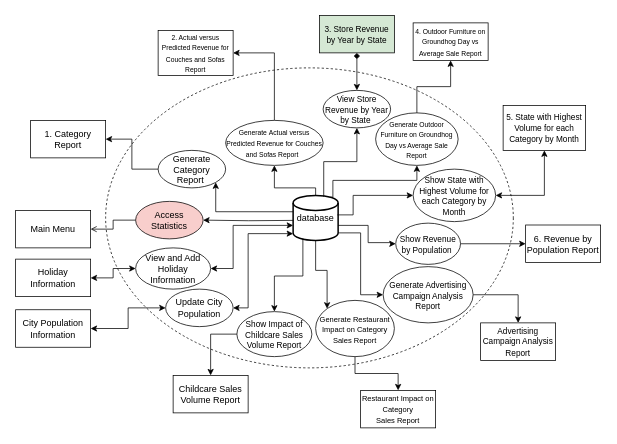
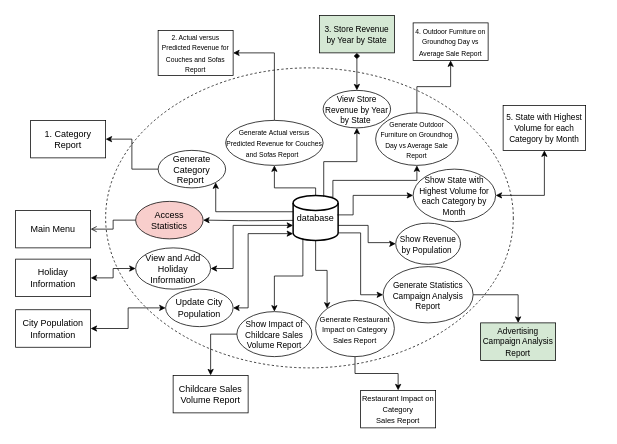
edge "Show Revenue by Population" -> "6. Revenue by Population Report": removed
node "6. Revenue by Population Report": removed
node "Generate Advertising Campaign Analysis Report": label "Generate Advertising Campaign Analysis Report" -> "Generate Statistics Campaign Analysis Report"
node "Advertising Campaign Analysis Report": fillcolor #ffffff -> #d5e8d4
